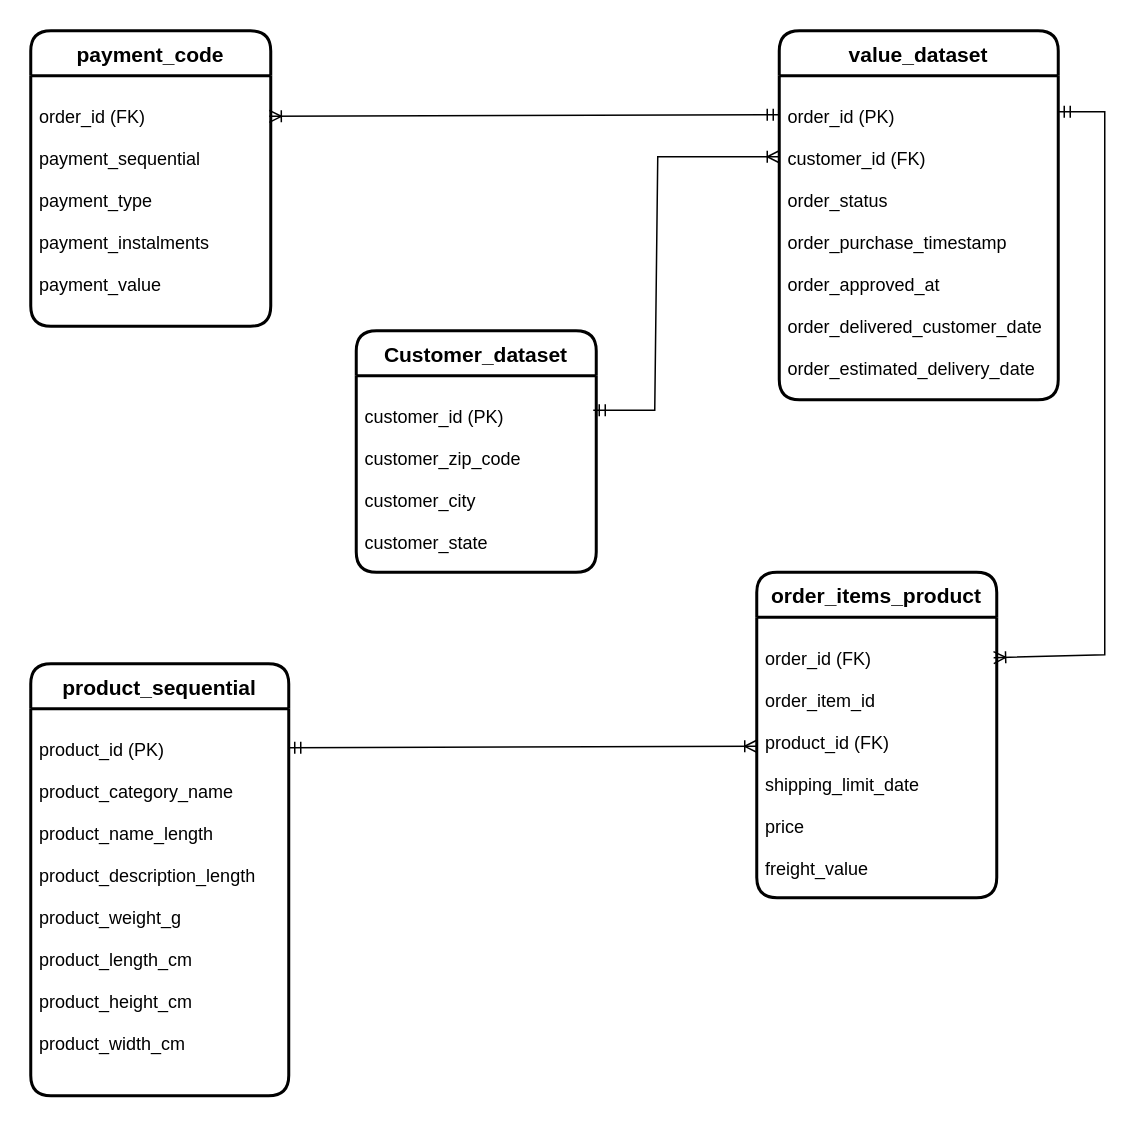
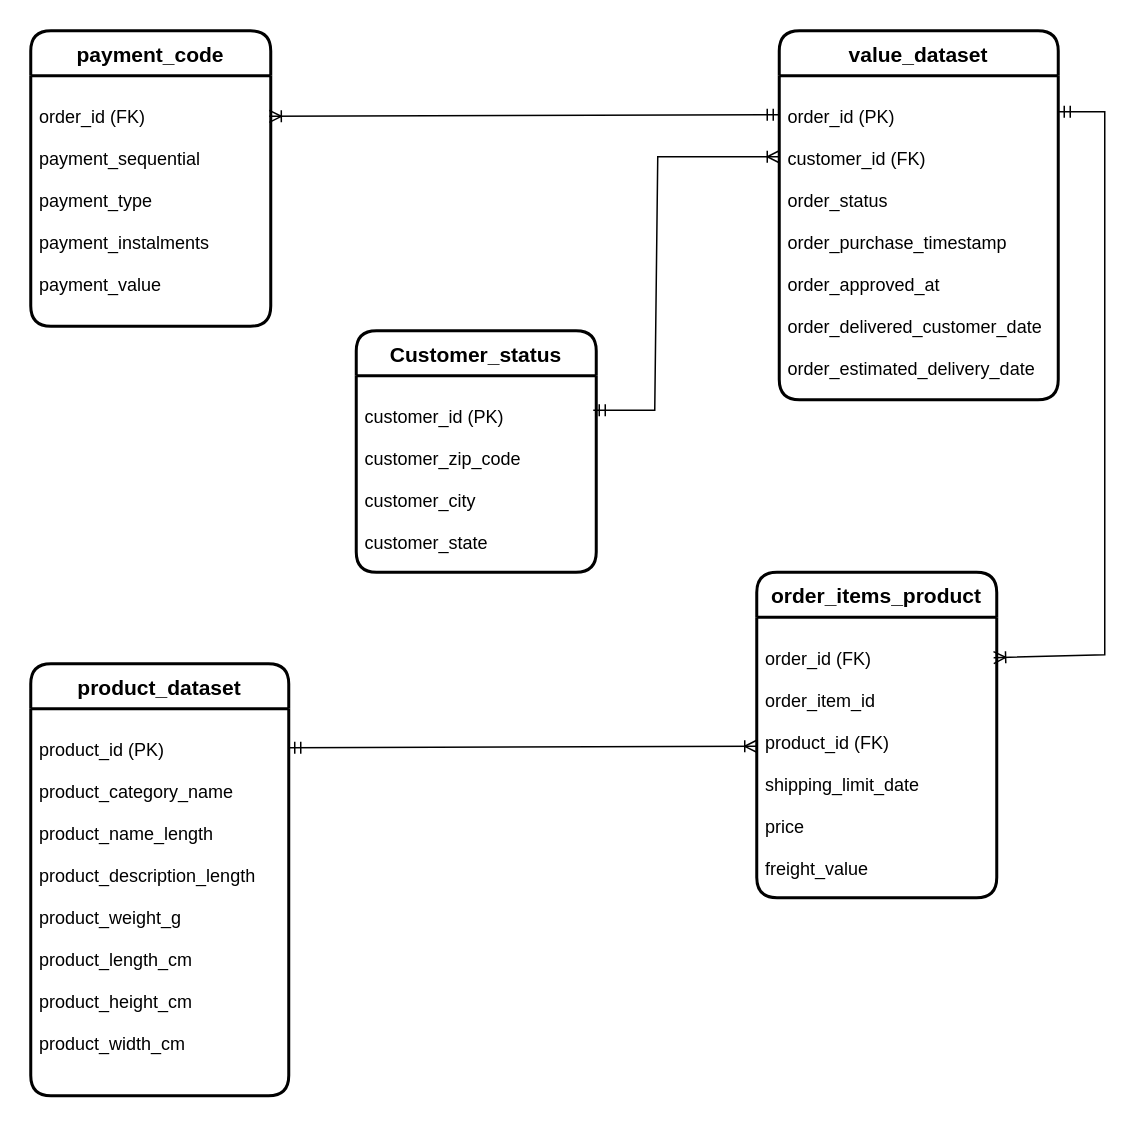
node "Customer_dataset": label "Customer_dataset" -> "Customer_status"
node "product_sequential": label "product_sequential" -> "product_dataset"
